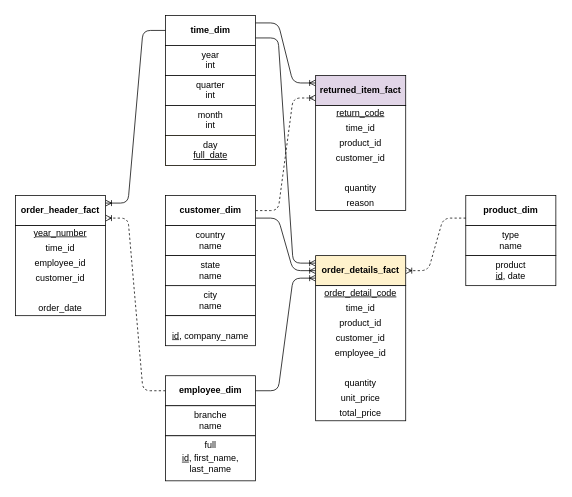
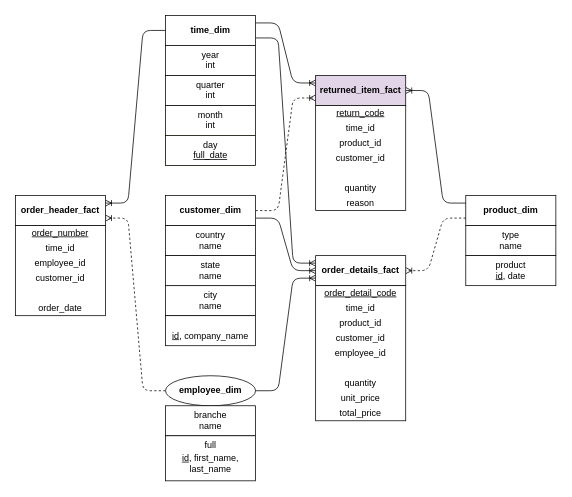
edge "product_dim" -> "returned_item_fact": added
node "year_number": label "year_number" -> "order_number"
node "order_details_fact": fillcolor #fff2cc -> #ffffff
node "employee_dim": shape rectangle -> ellipse
